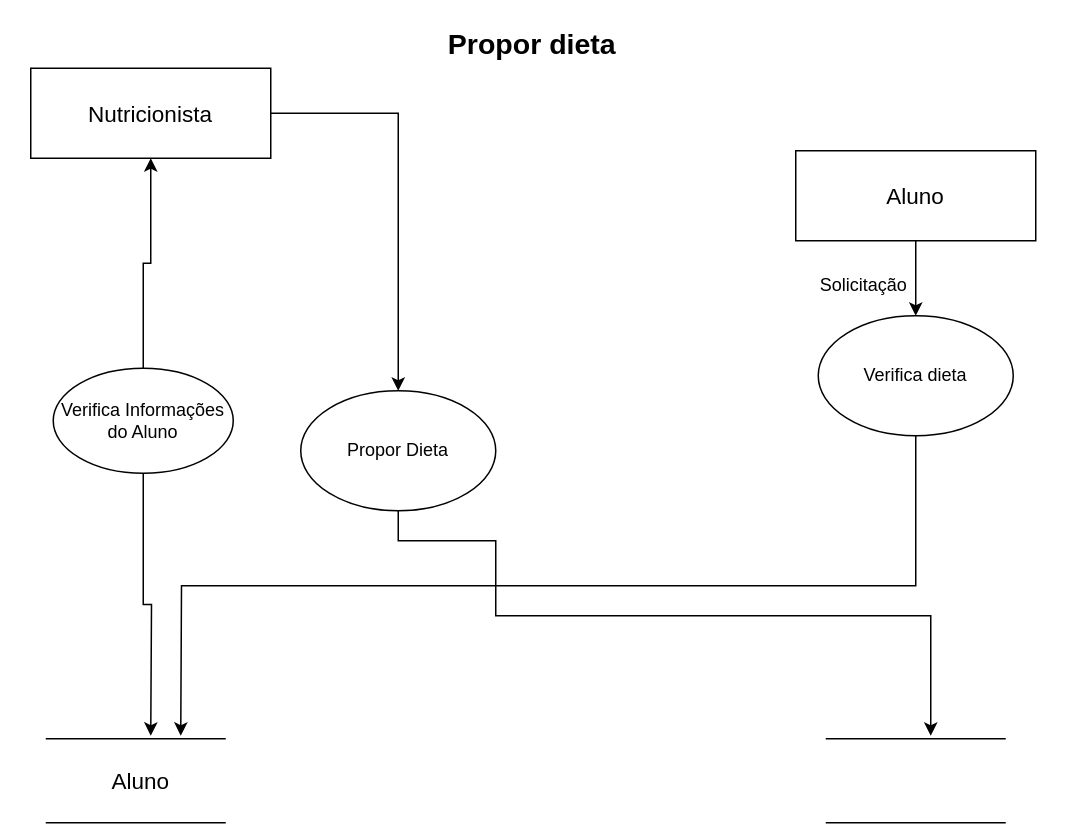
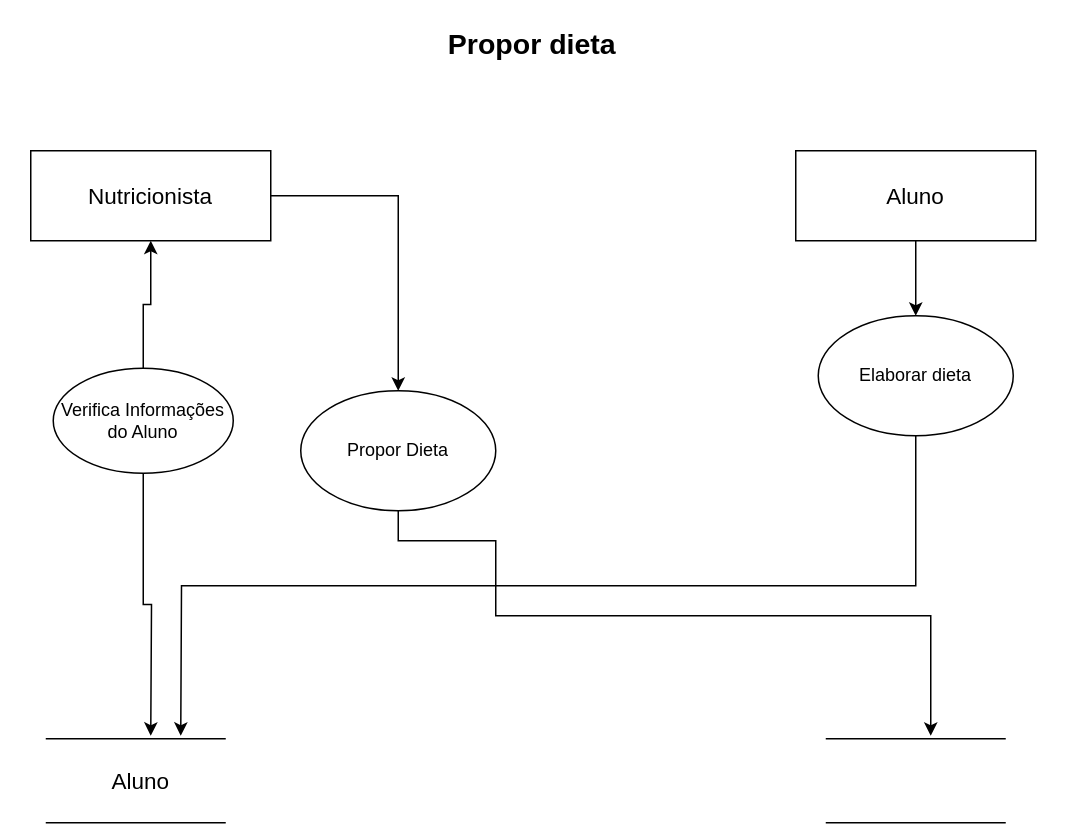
node "Nutricionista": moved (151, 113) -> (151, 196)
node "Solicitação": removed
node "Verifica dieta": label "Verifica dieta" -> "Elaborar dieta"
